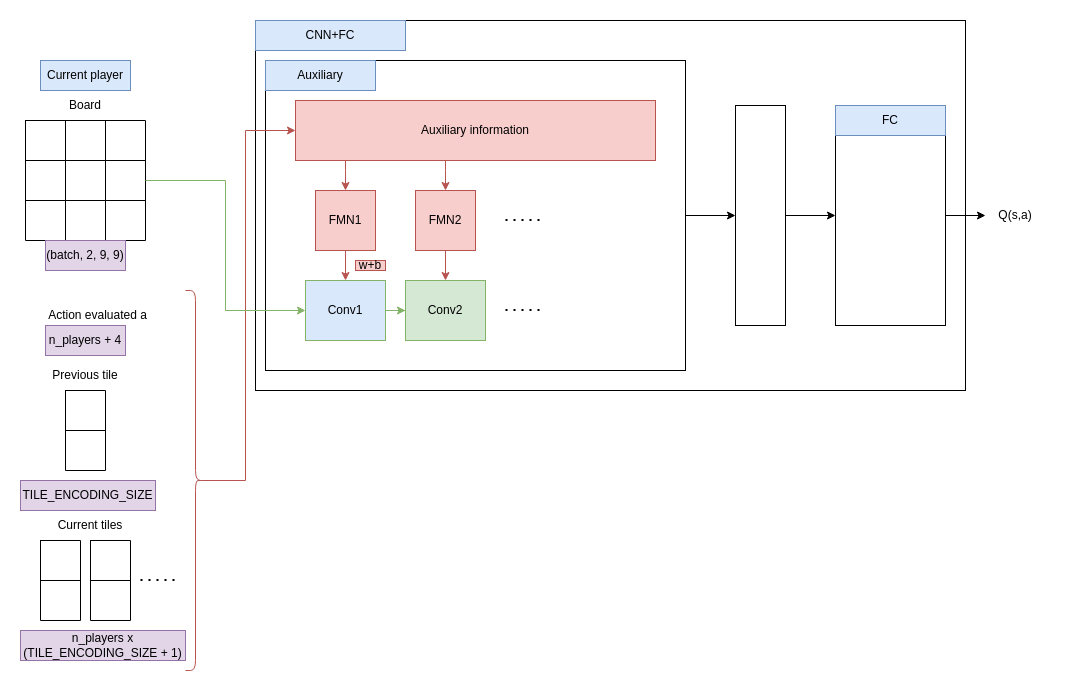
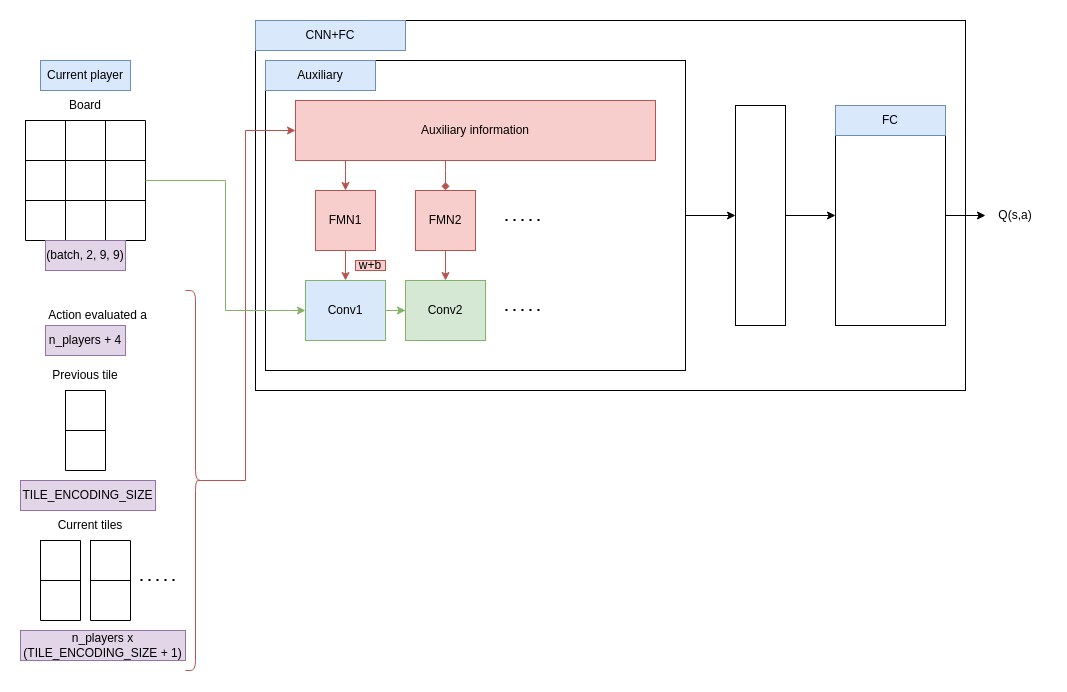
edge "Auxiliary information" -> "FMN2": arrowhead classic -> diamond
